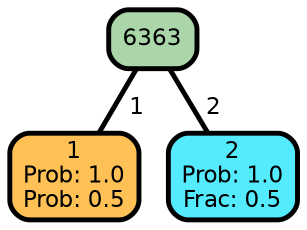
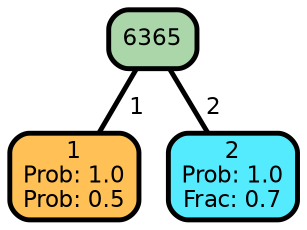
node "6363": label "6363" -> "6365"
node "2 Prob: 1.0 Frac: 0.5": label "2 Prob: 1.0 Frac: 0.5" -> "2 Prob: 1.0 Frac: 0.7"
